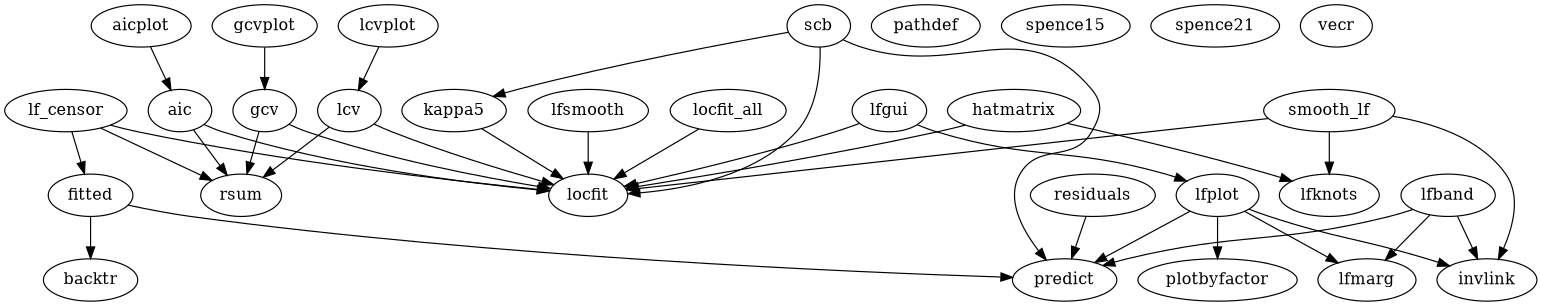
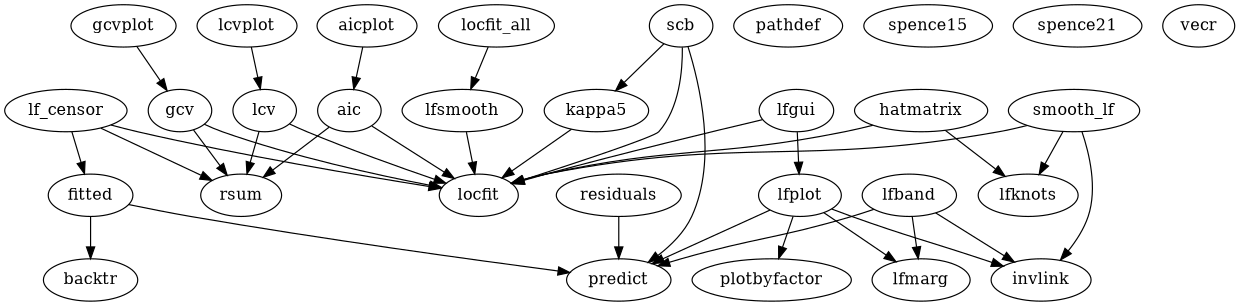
edge "locfit_all" -> "locfit": now "locfit_all" -> "lfsmooth"
